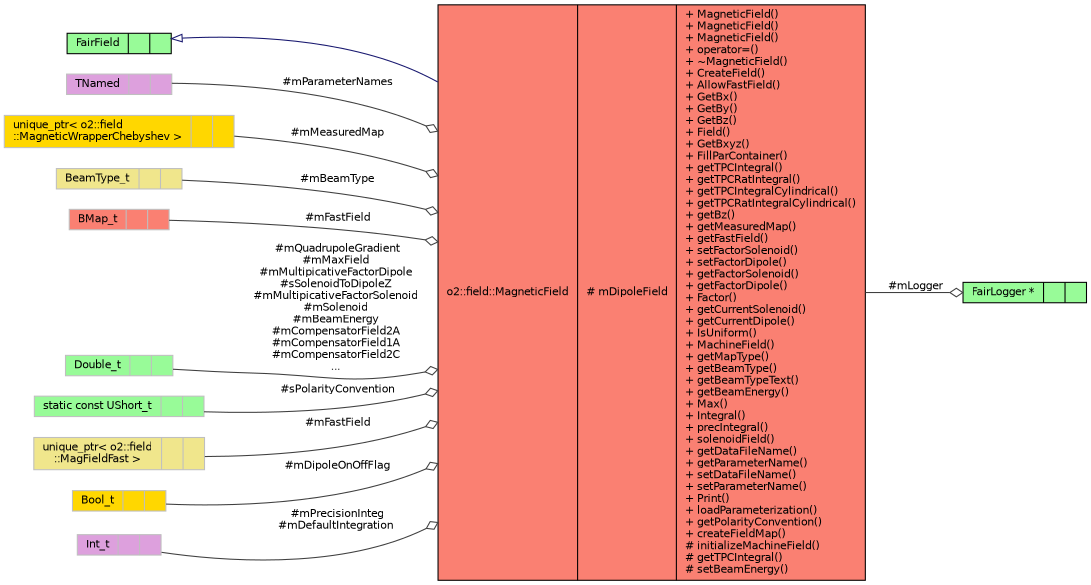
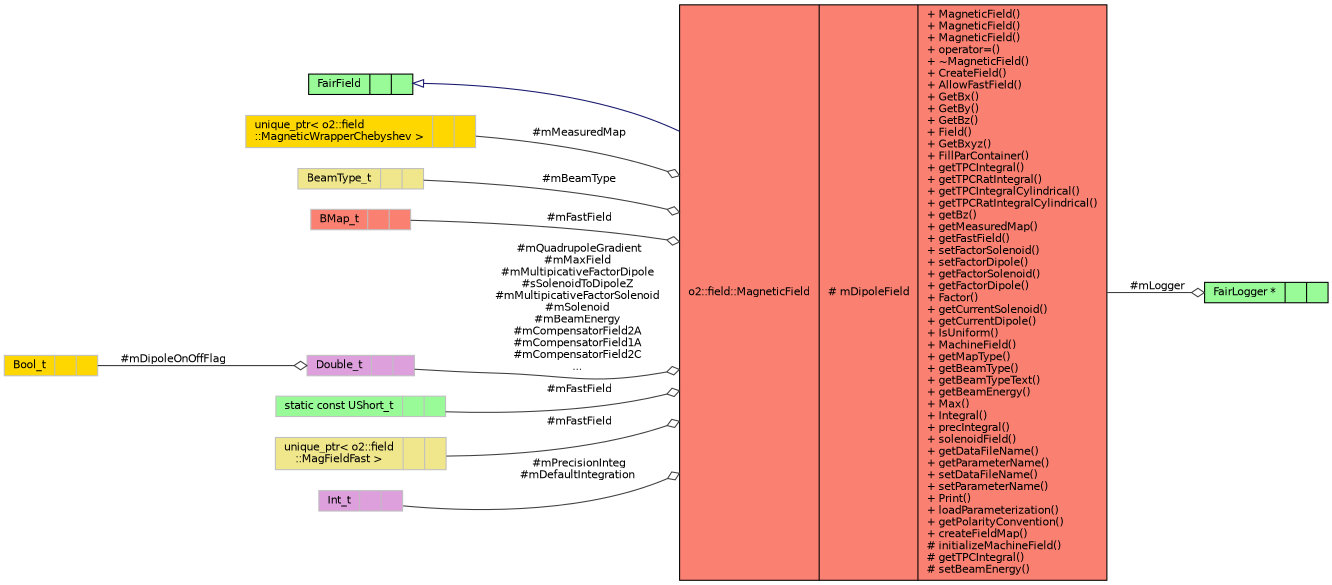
node "TNamed": removed
node "Double_t": fillcolor palegreen -> plum
edge "static const UShort_t" -> "o2::field::MagneticField": label " #sPolarityConvention" -> " #mFastField"
edge "Bool_t" -> "o2::field::MagneticField": now "Bool_t" -> "Double_t"
